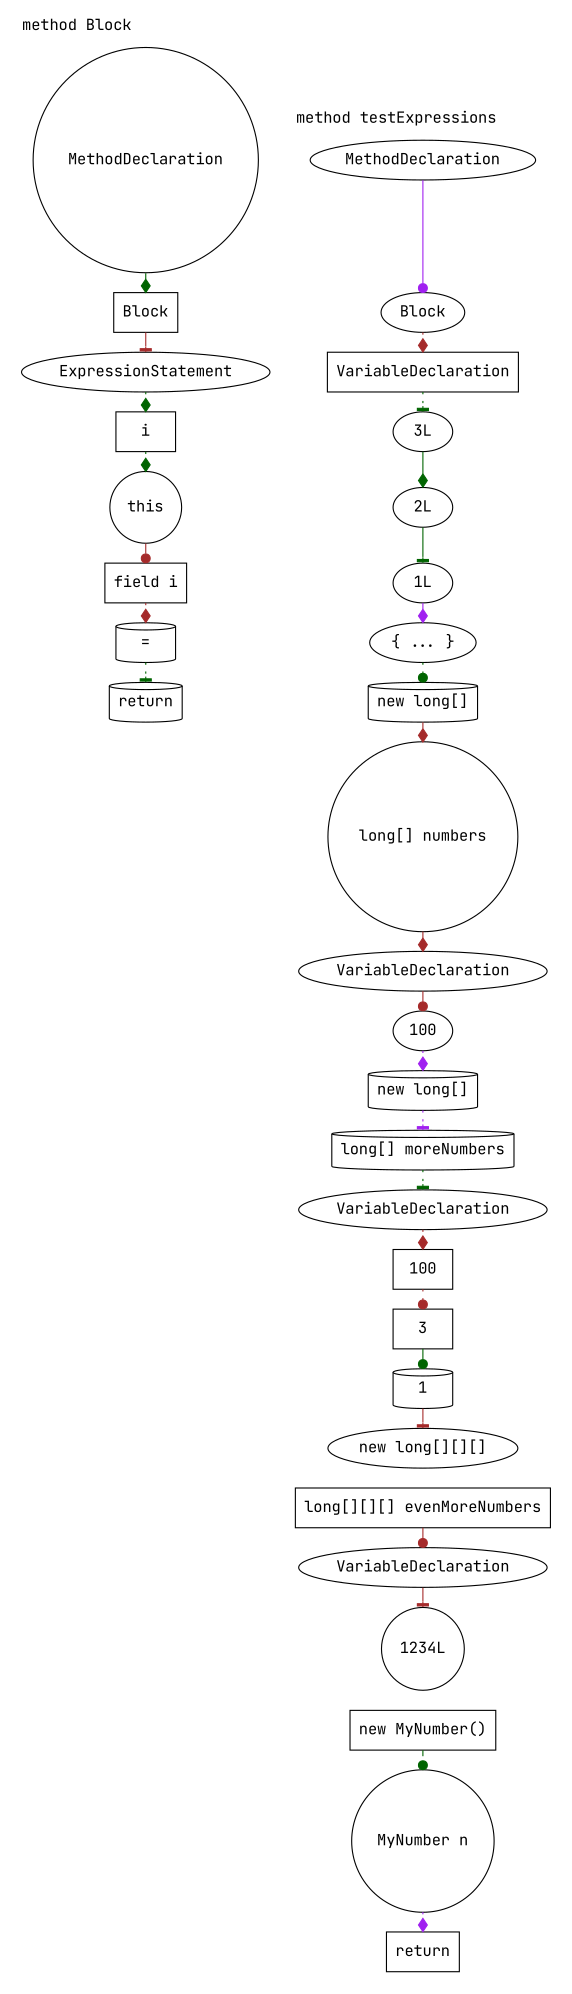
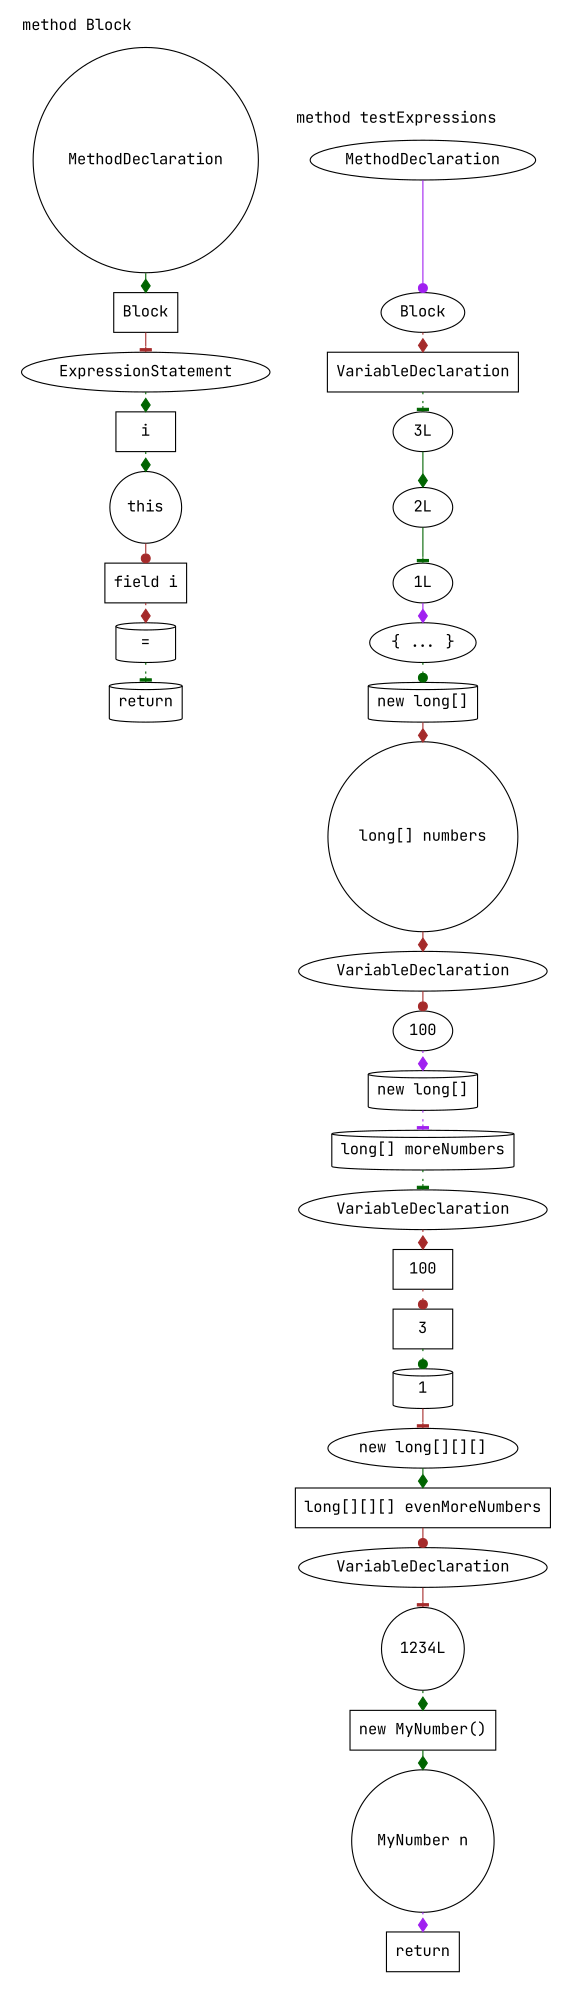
edge "3" -> "1": style solid -> dotted
edge "new long[][][]" -> "long[][][] evenMoreNumbers": added
edge "1234L" -> "new MyNumber()": added
edge "new MyNumber()" -> "MyNumber n": arrowhead dot -> diamond
